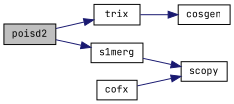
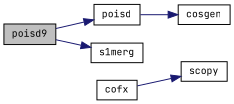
node "trix": label "trix" -> "poisd"
node "poisd2": label "poisd2" -> "poisd9"
edge "s1merg" -> "scopy": removed
